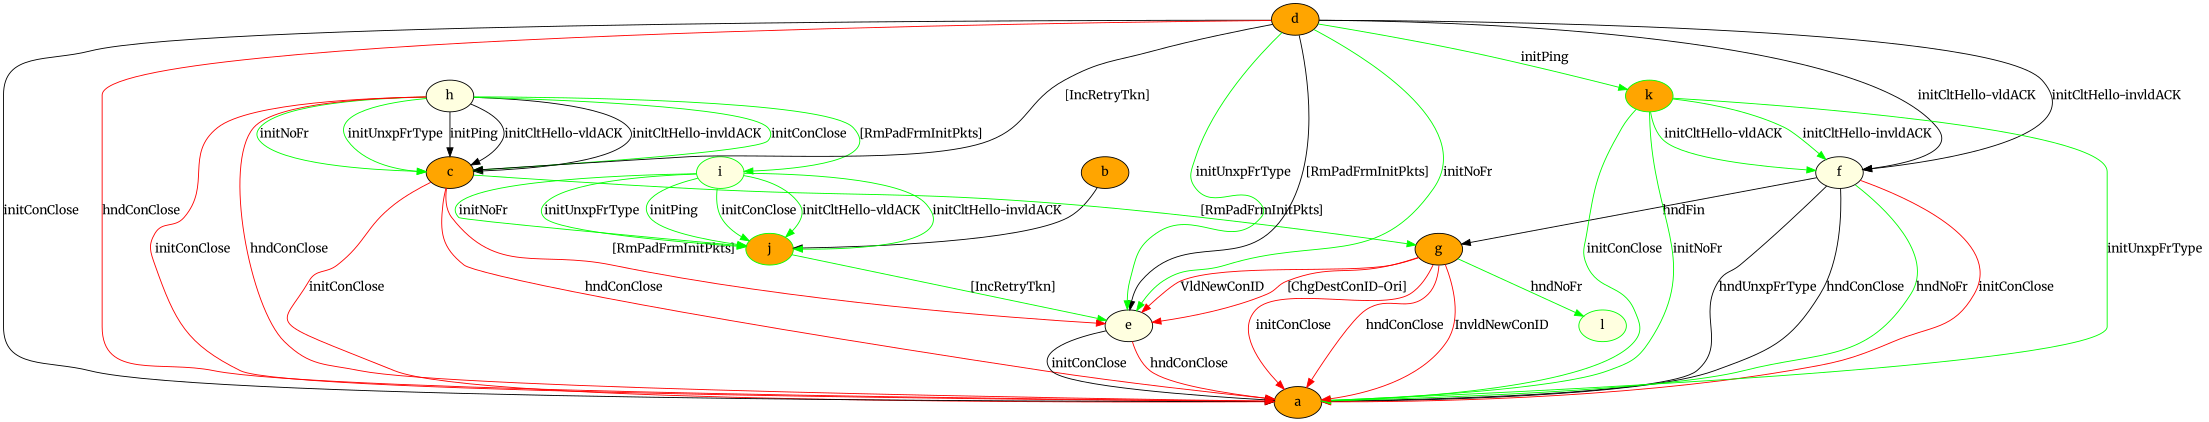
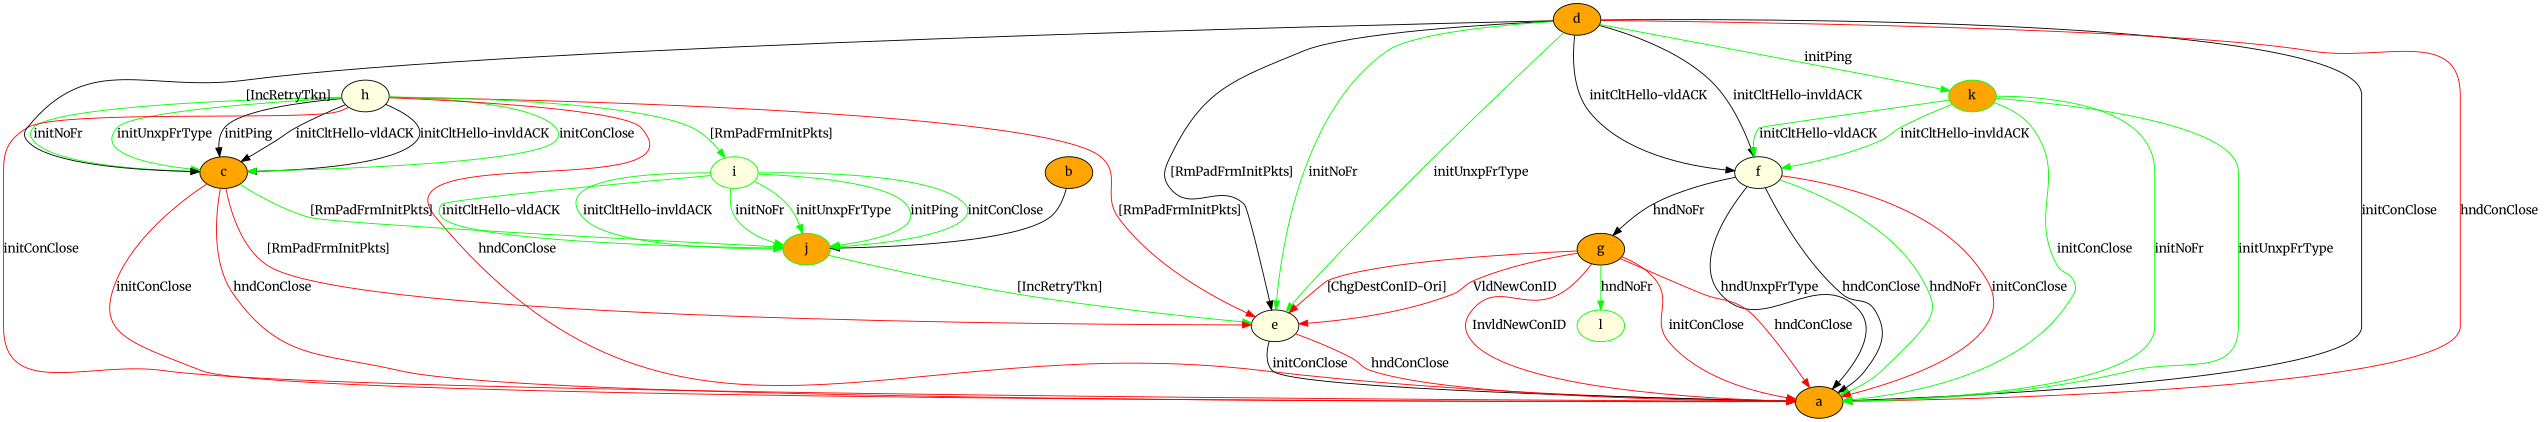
edge "h" -> "e": added, label "[RmPadFrmInitPkts]"
edge "c" -> "g": now "c" -> "j"
edge "f" -> "g": label "hndFin " -> "hndNoFr "
